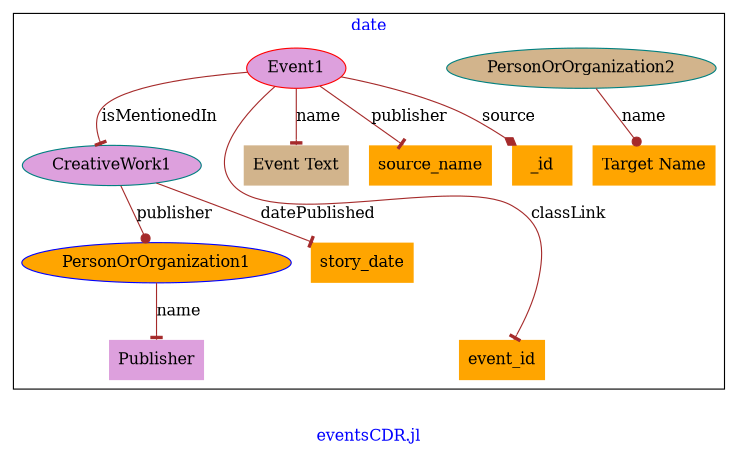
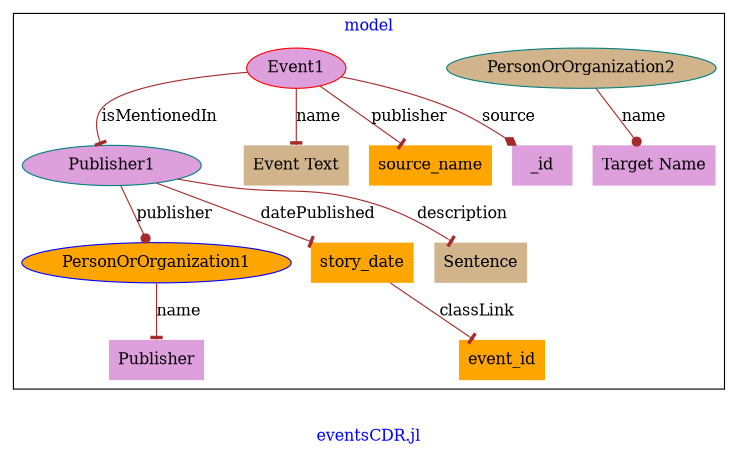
cluster "date": label "date" -> "model"
node "CreativeWork1": label "CreativeWork1" -> "Publisher1"
node "_id": fillcolor orange -> plum
node "Target Name": fillcolor orange -> plum
edge "Event1" -> "event_id": now "story_date" -> "event_id"
node "Sentence": added
